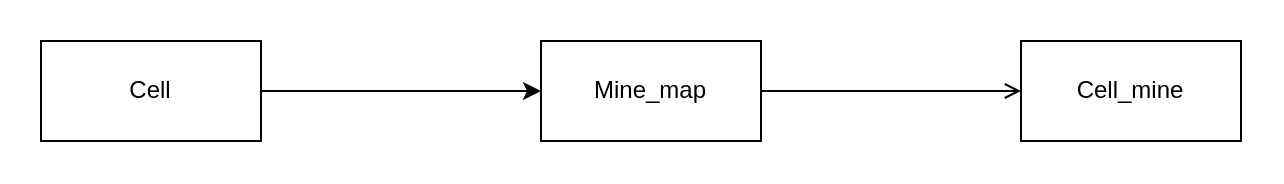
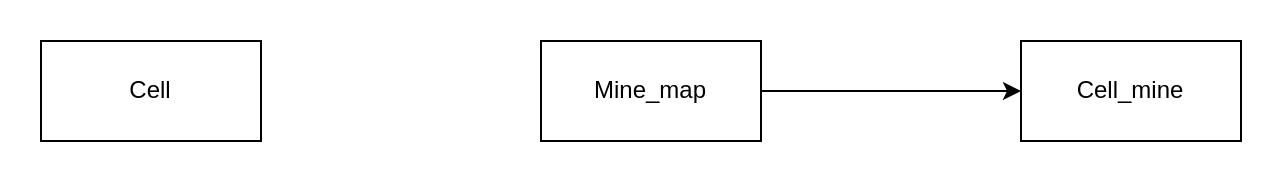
edge "Cell" -> "Mine_map": removed
edge "Mine_map" -> "Cell_mine": arrowhead open -> classic
